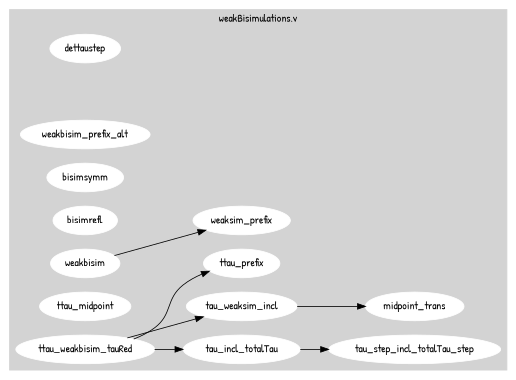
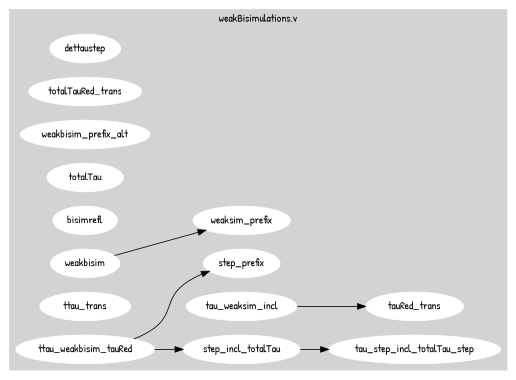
node "totalTauRed_trans": added
node "bisimsymm": label "bisimsymm" -> "totalTau"
node "ttau_prefix": label "ttau_prefix" -> "step_prefix"
node "ttau_midpoint": label "ttau_midpoint" -> "ttau_trans"
node "midpoint_trans": label "midpoint_trans" -> "tauRed_trans"
edge "ttau_weakbisim_tauRed" -> "tau_weaksim_incl": removed
node "tau_incl_totalTau": label "tau_incl_totalTau" -> "step_incl_totalTau"
